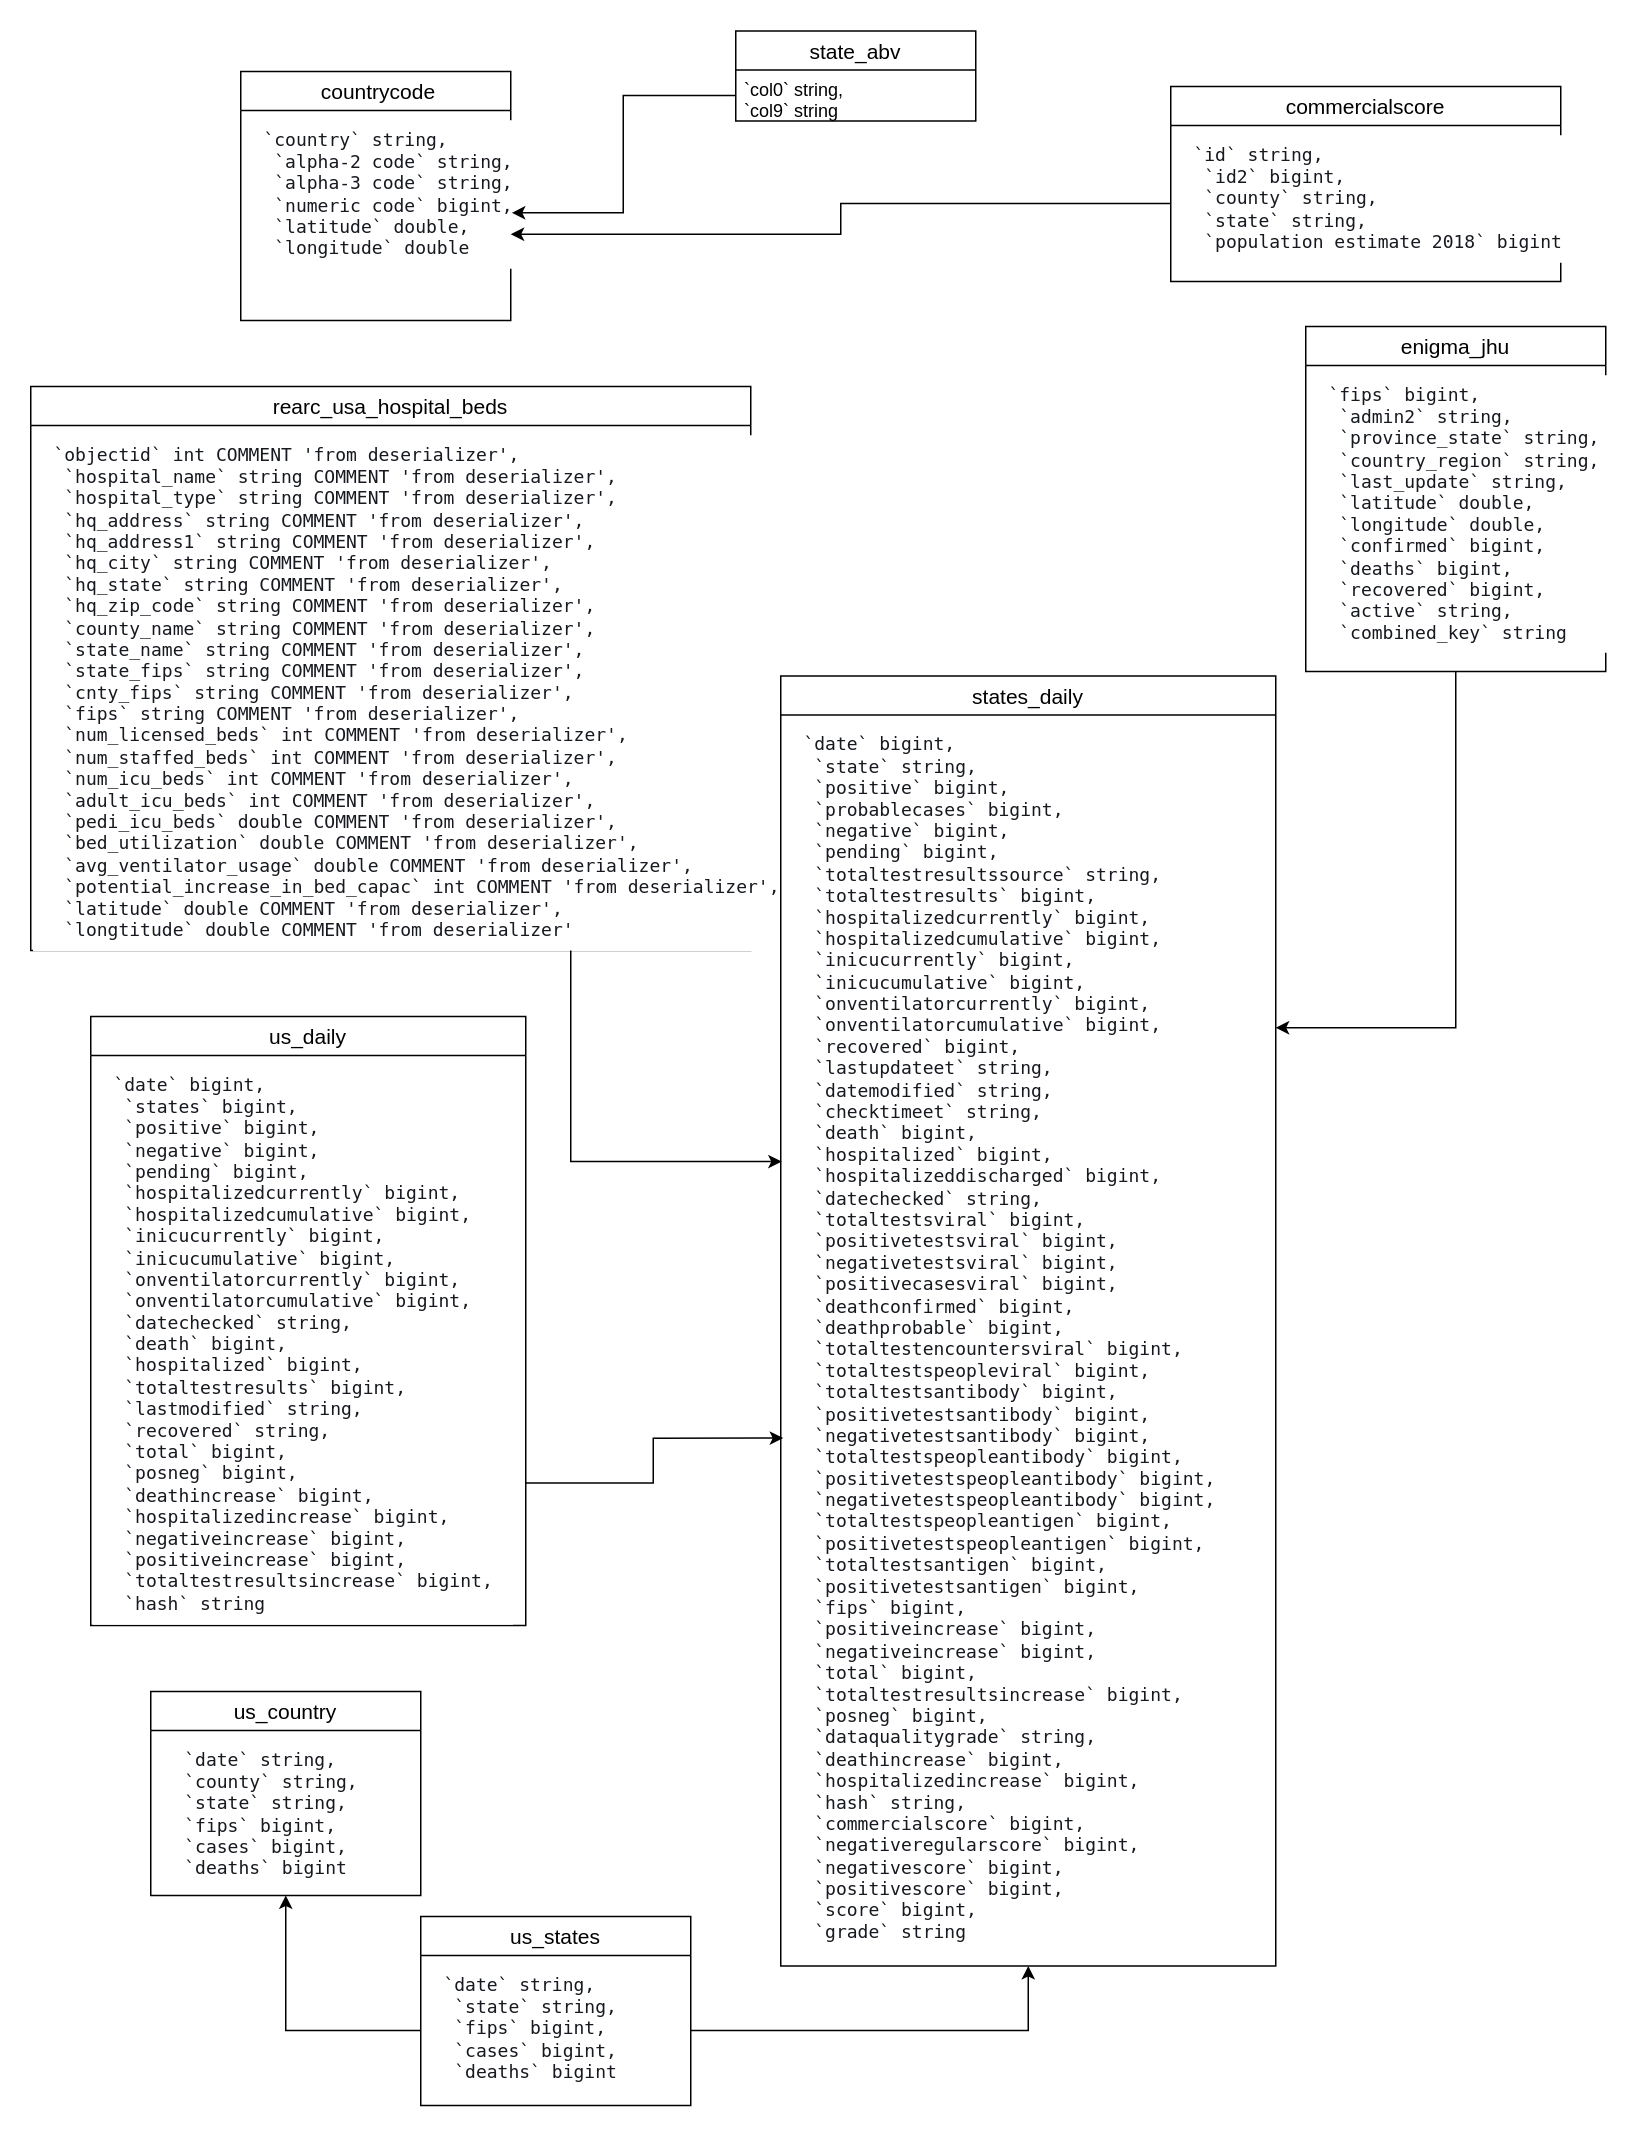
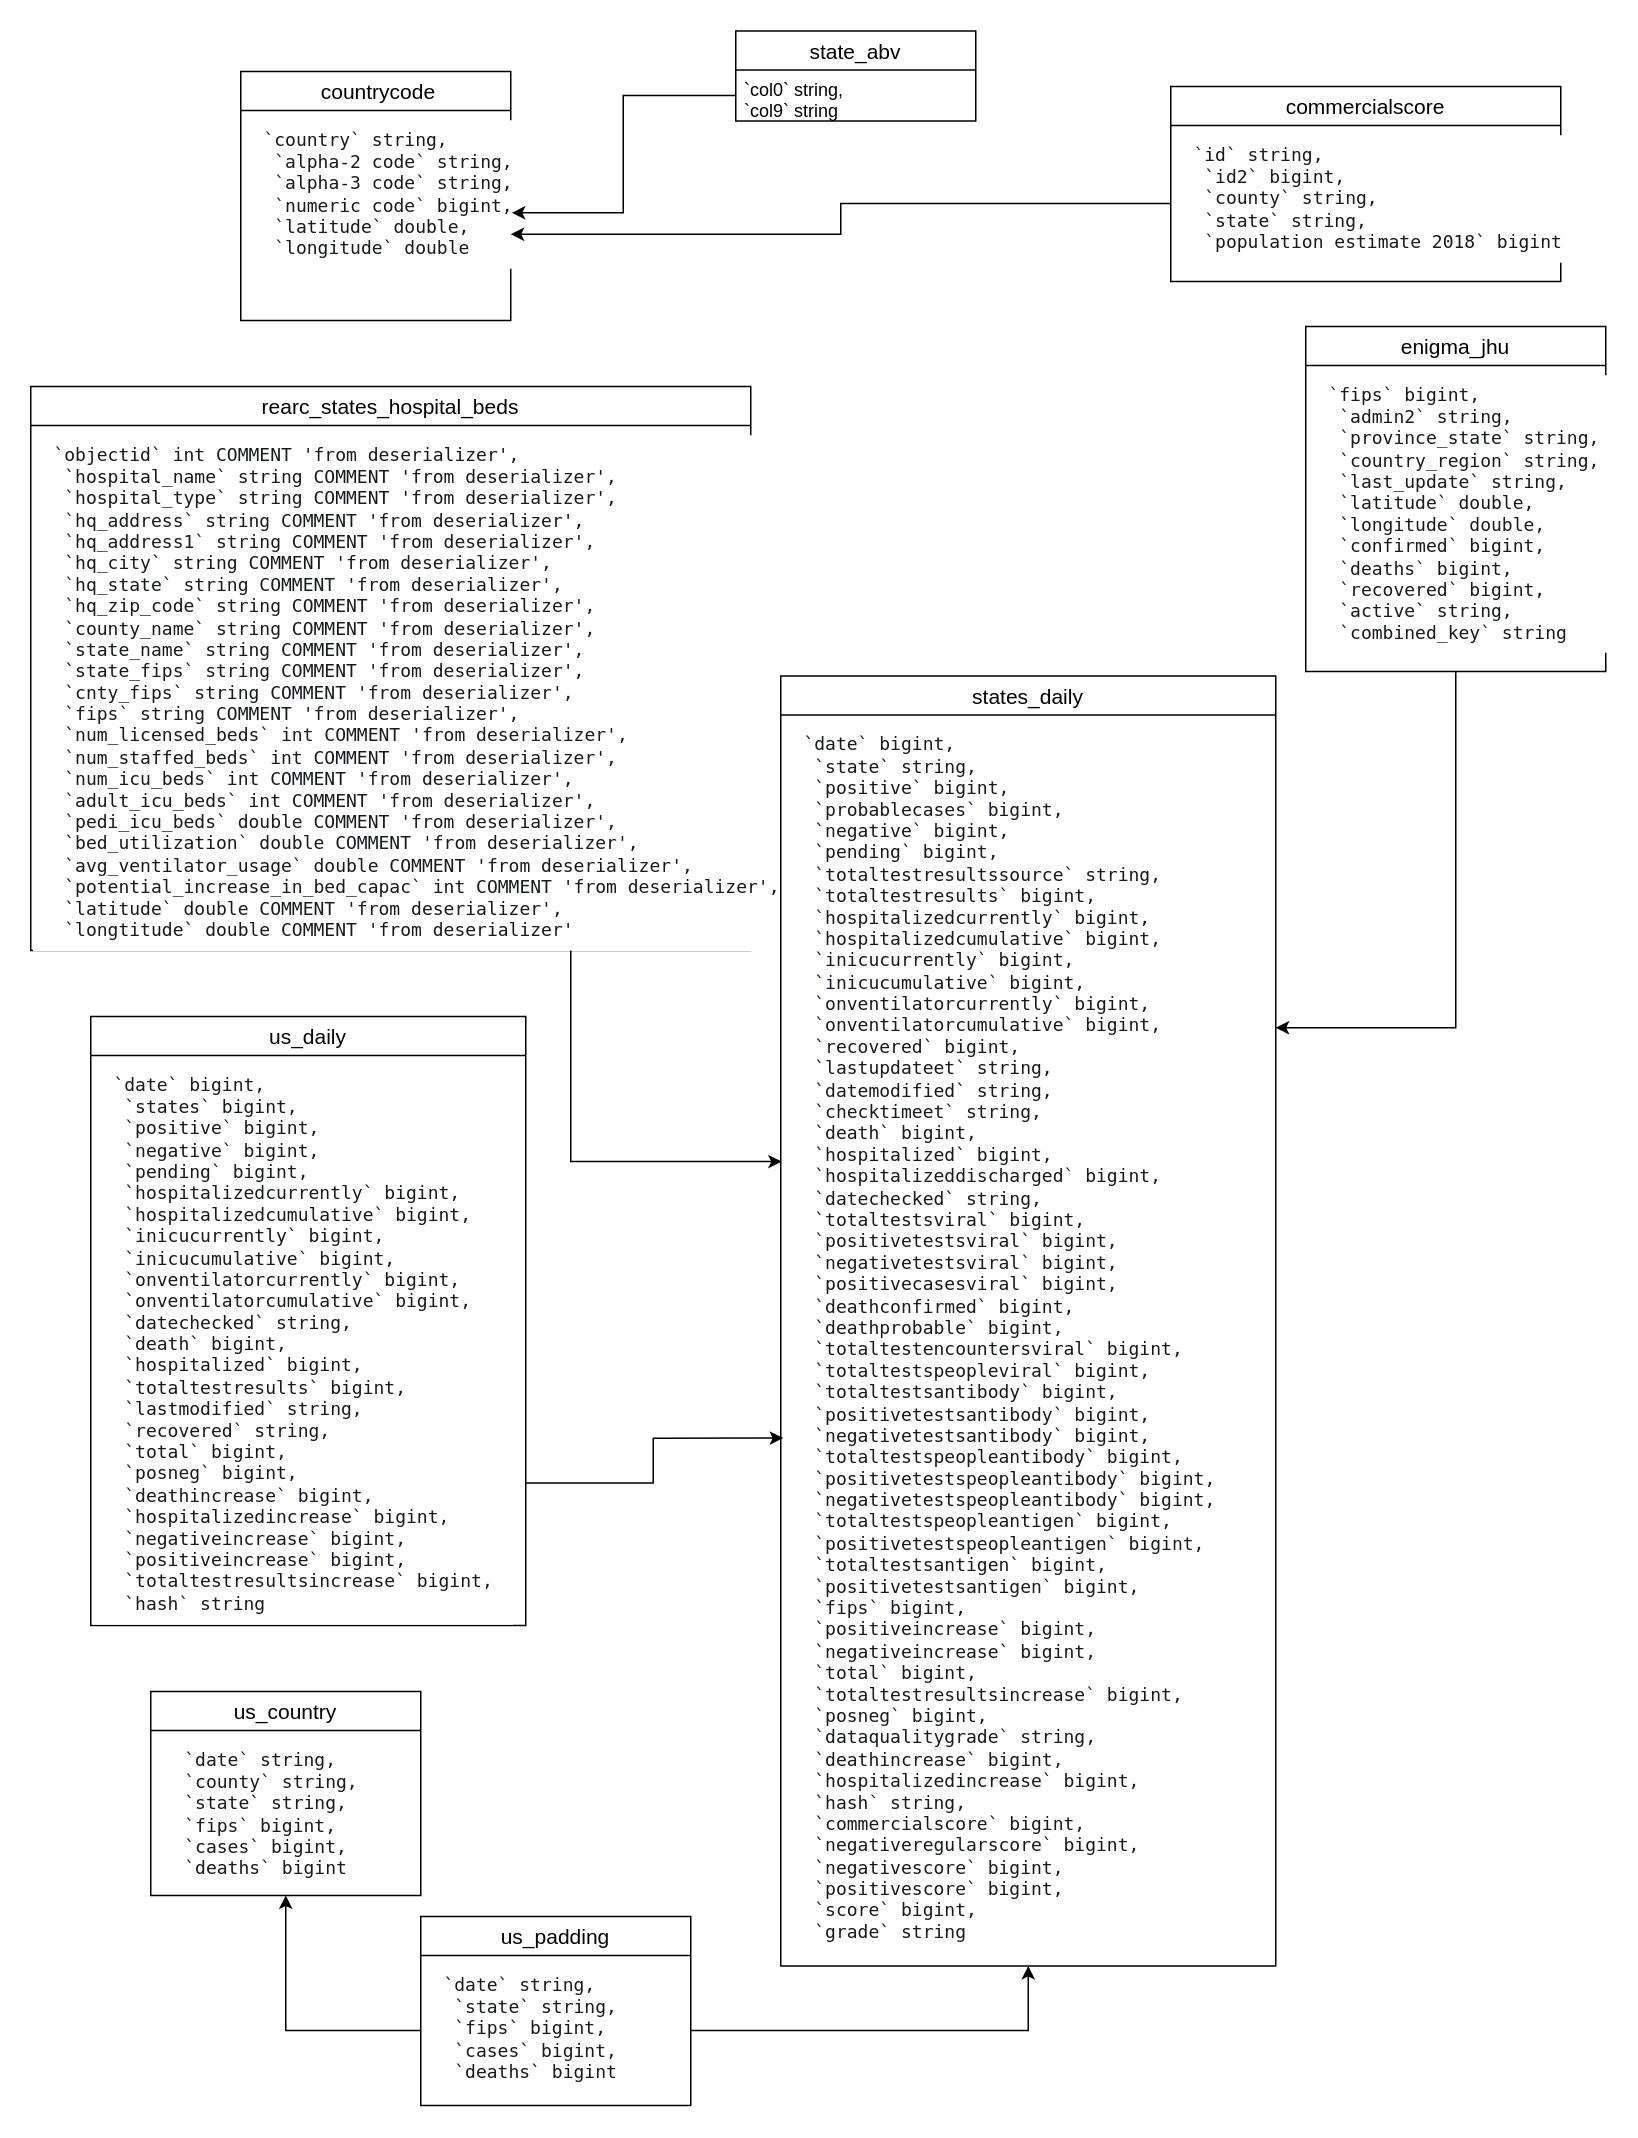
node "rearc_usa_hospital_beds": label "rearc_usa_hospital_beds" -> "rearc_states_hospital_beds"
node "us_states": label "us_states" -> "us_padding"
